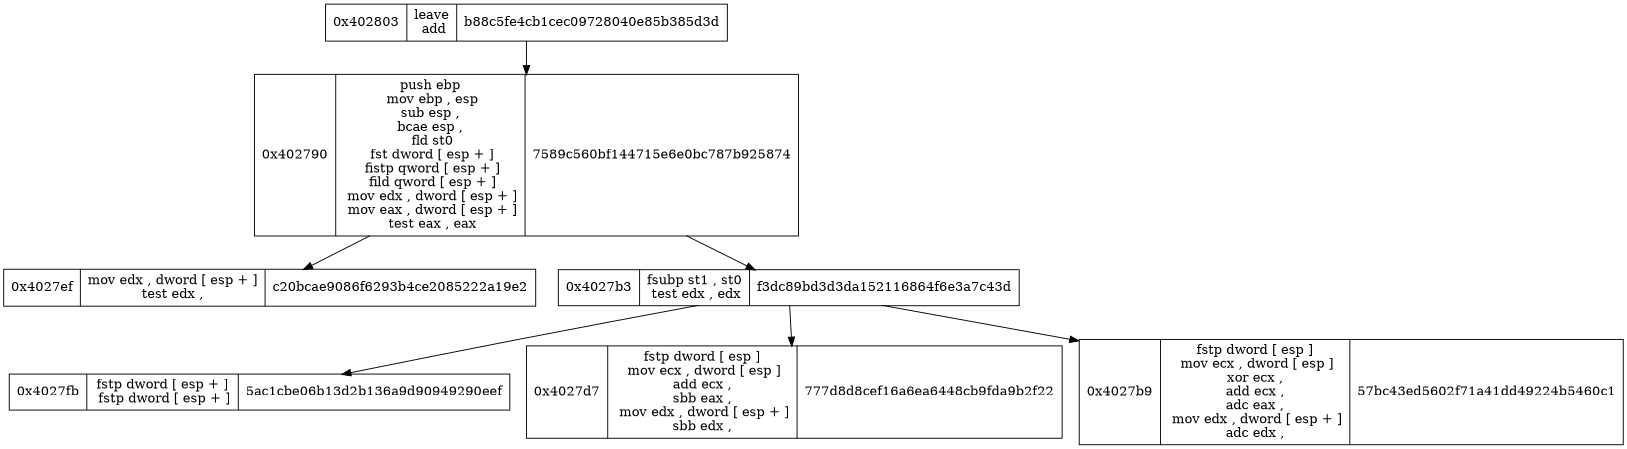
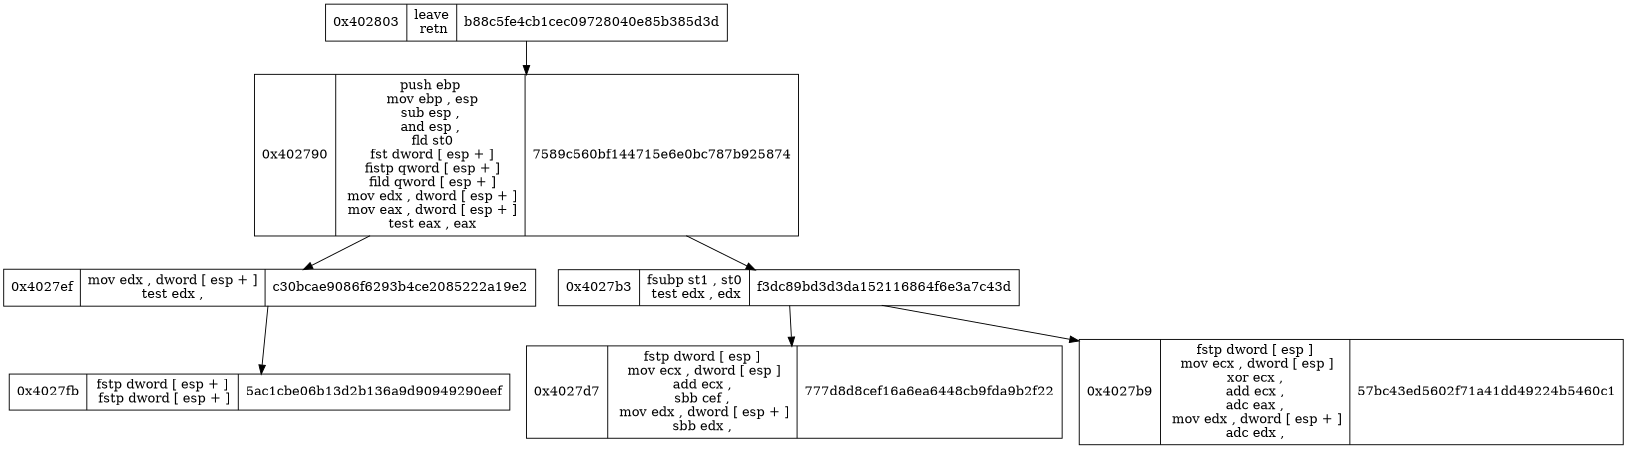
node "0x402803": text "add" -> "retn"
node "0x402790": text "bcae esp ," -> "and esp ,"
node "0x4027ef": text "c20bcae9086f6293b4ce2085222a19e2" -> "c30bcae9086f6293b4ce2085222a19e2"
edge "0x4027b3" -> "0x4027fb": now "0x4027ef" -> "0x4027fb"
node "0x4027d7": text "sbb eax ," -> "sbb cef ,"
